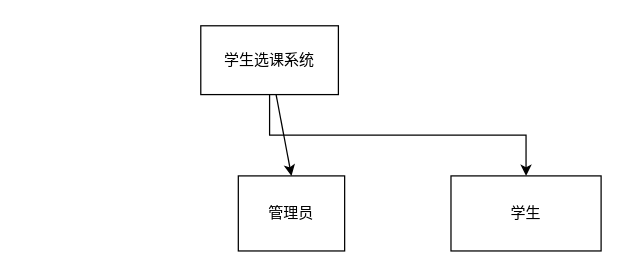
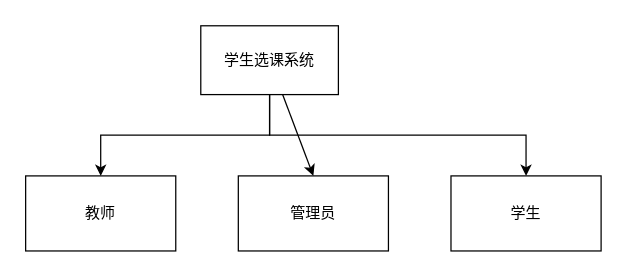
edge "学生选课系统" -> "教师": added
node "教师": added
node "管理员": size 106x75 -> 150x75
